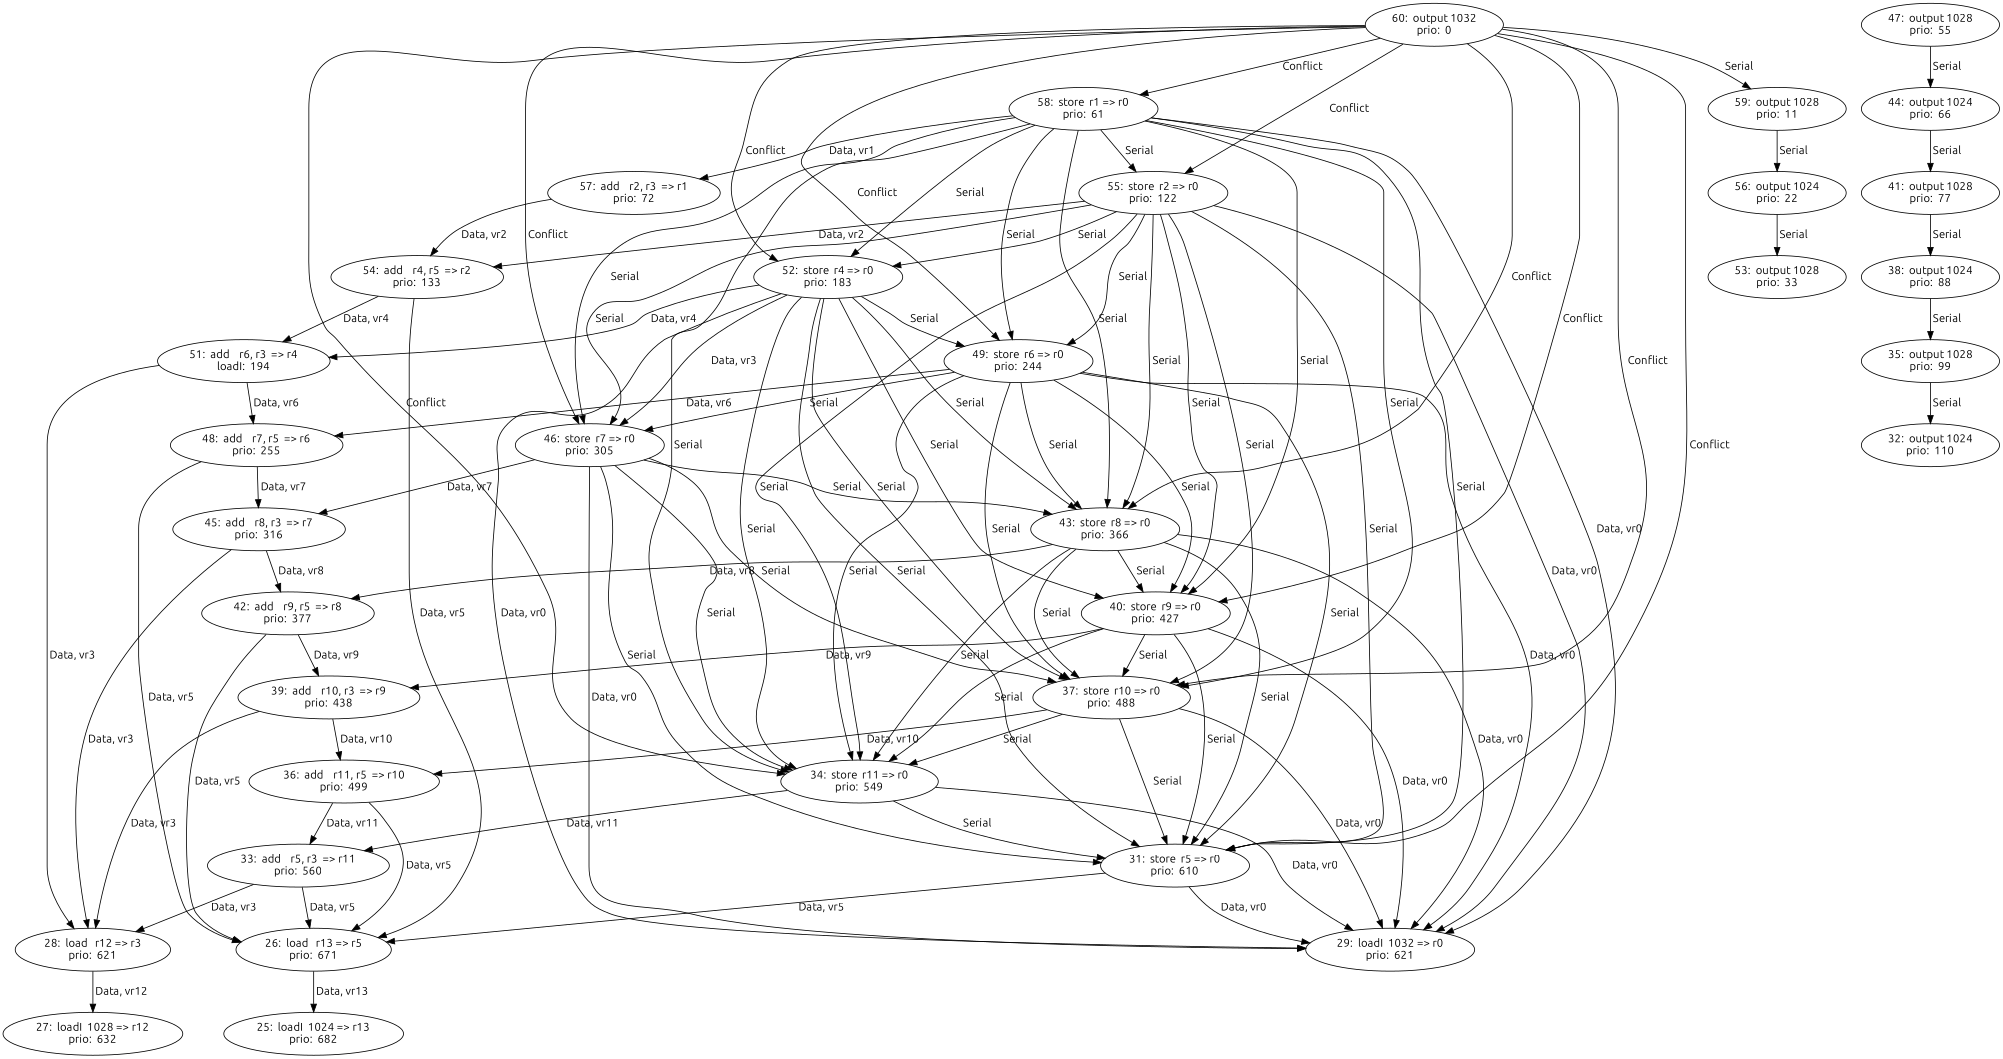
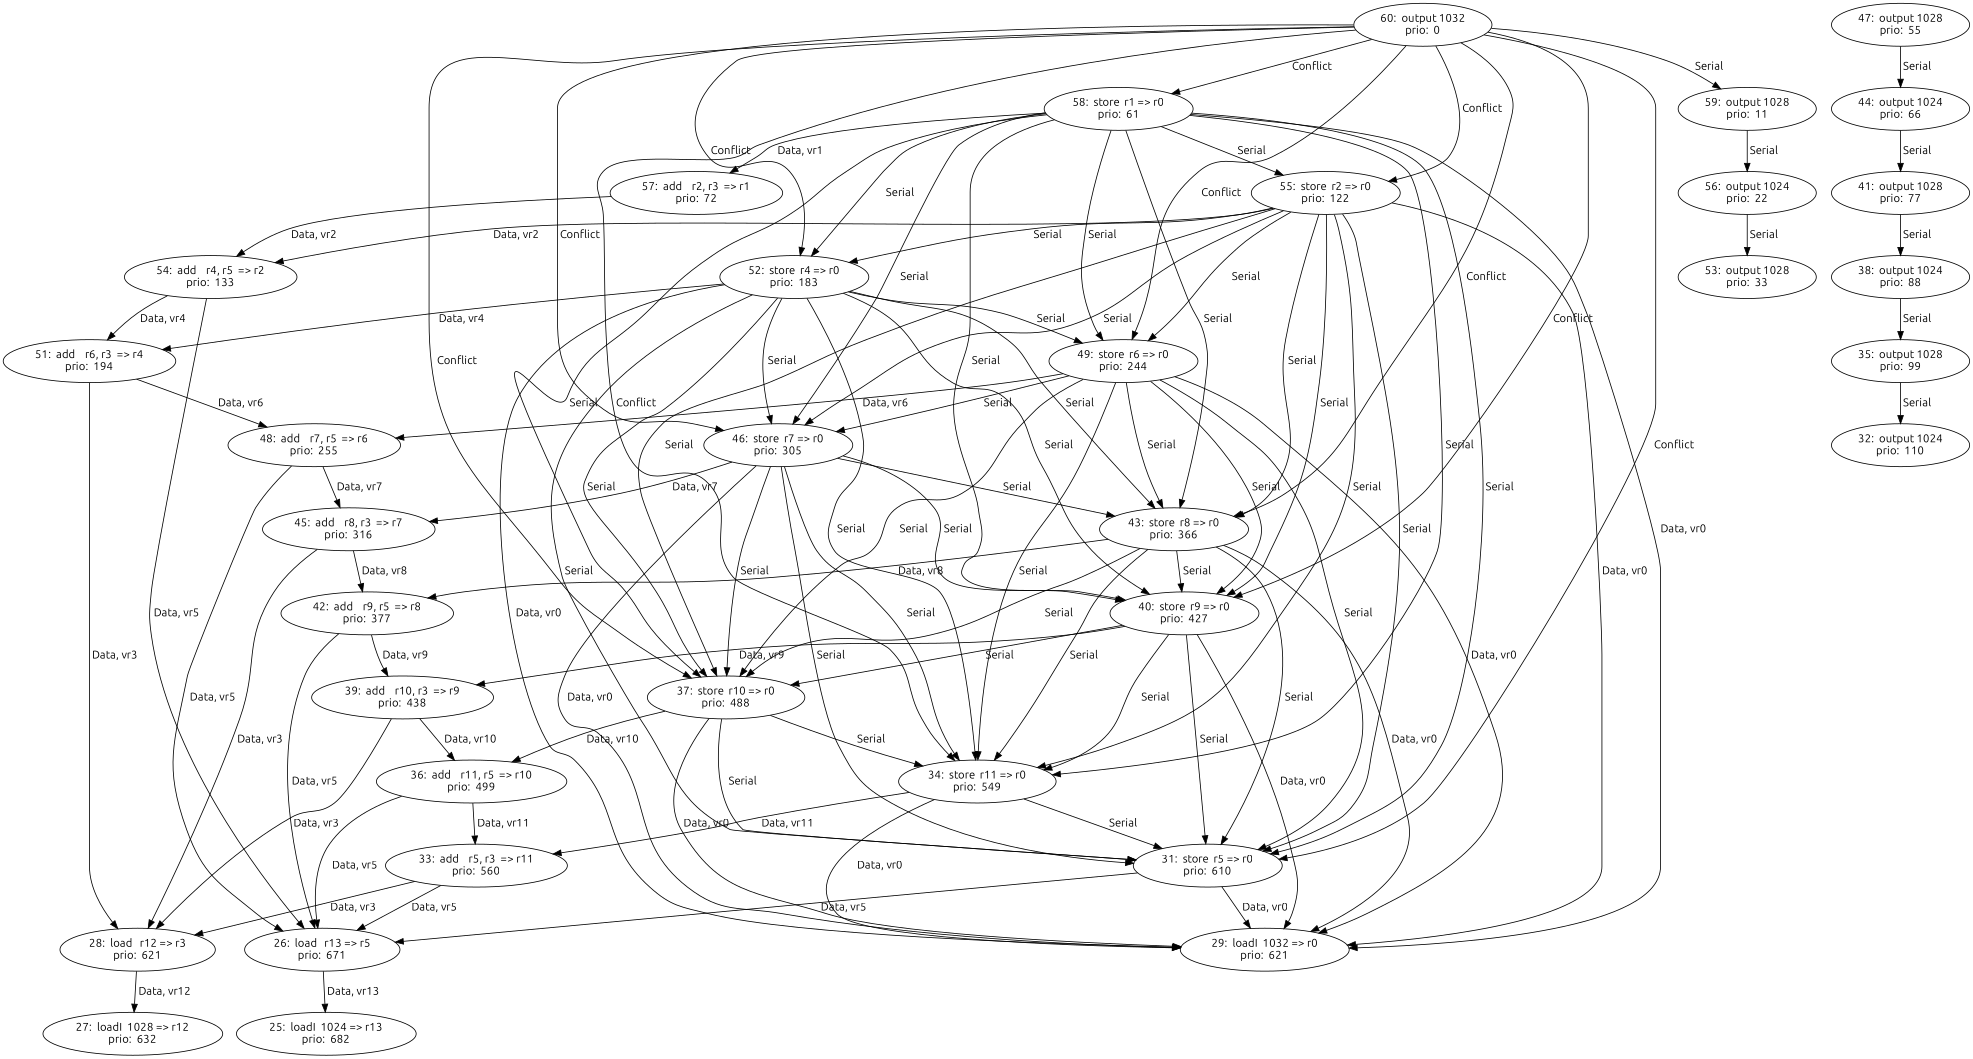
node "51:  add    r6, r3  => r4 loadI:  194": label "51:  add    r6, r3  => r4 loadI:  194" -> "51:  add    r6, r3  => r4 prio:  194"
edge "52:  store  r4 => r0 prio:  183" -> "46:  store  r7 => r0 prio:  305": label " Data, vr3" -> " Serial "
edge "46:  store  r7 => r0 prio:  305" -> "40:  store  r9 => r0 prio:  427": added, label "Serial"
